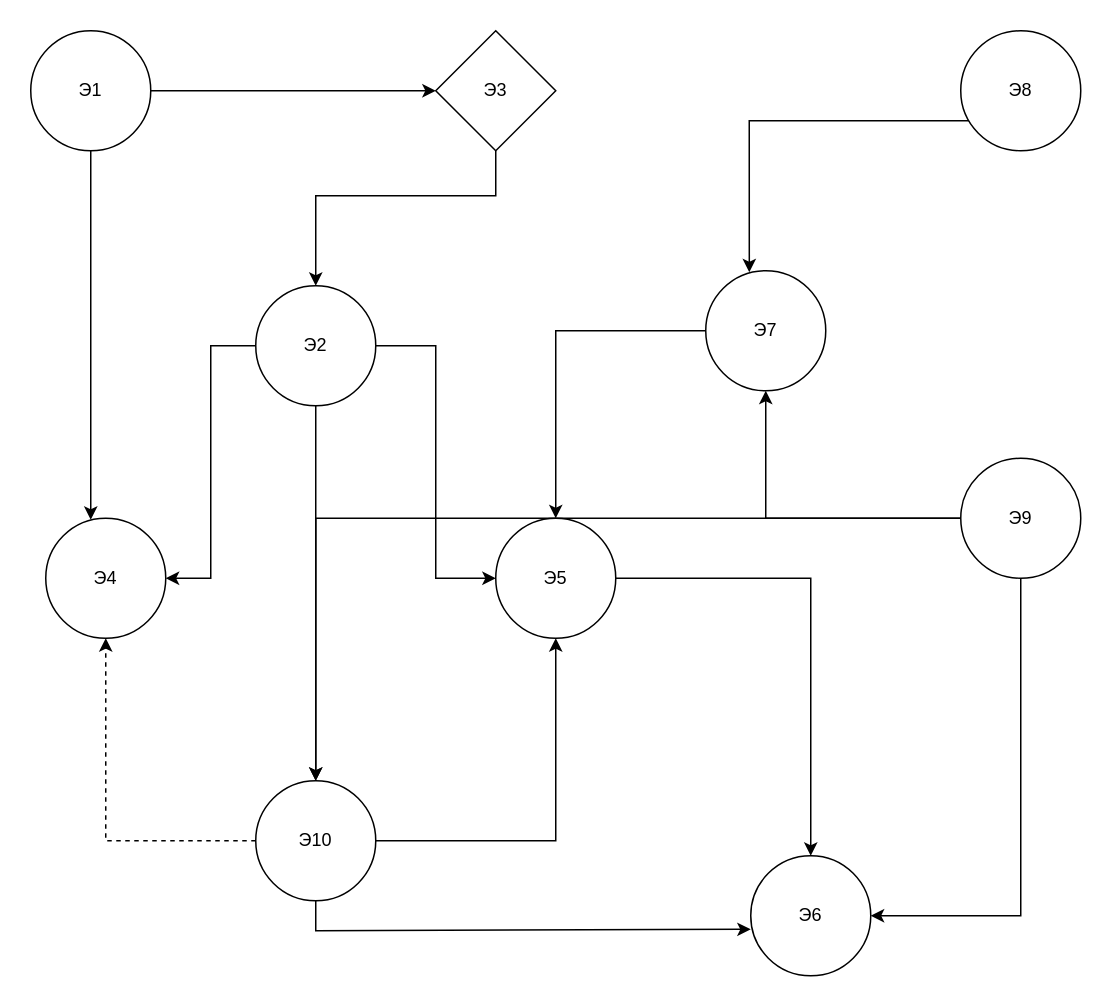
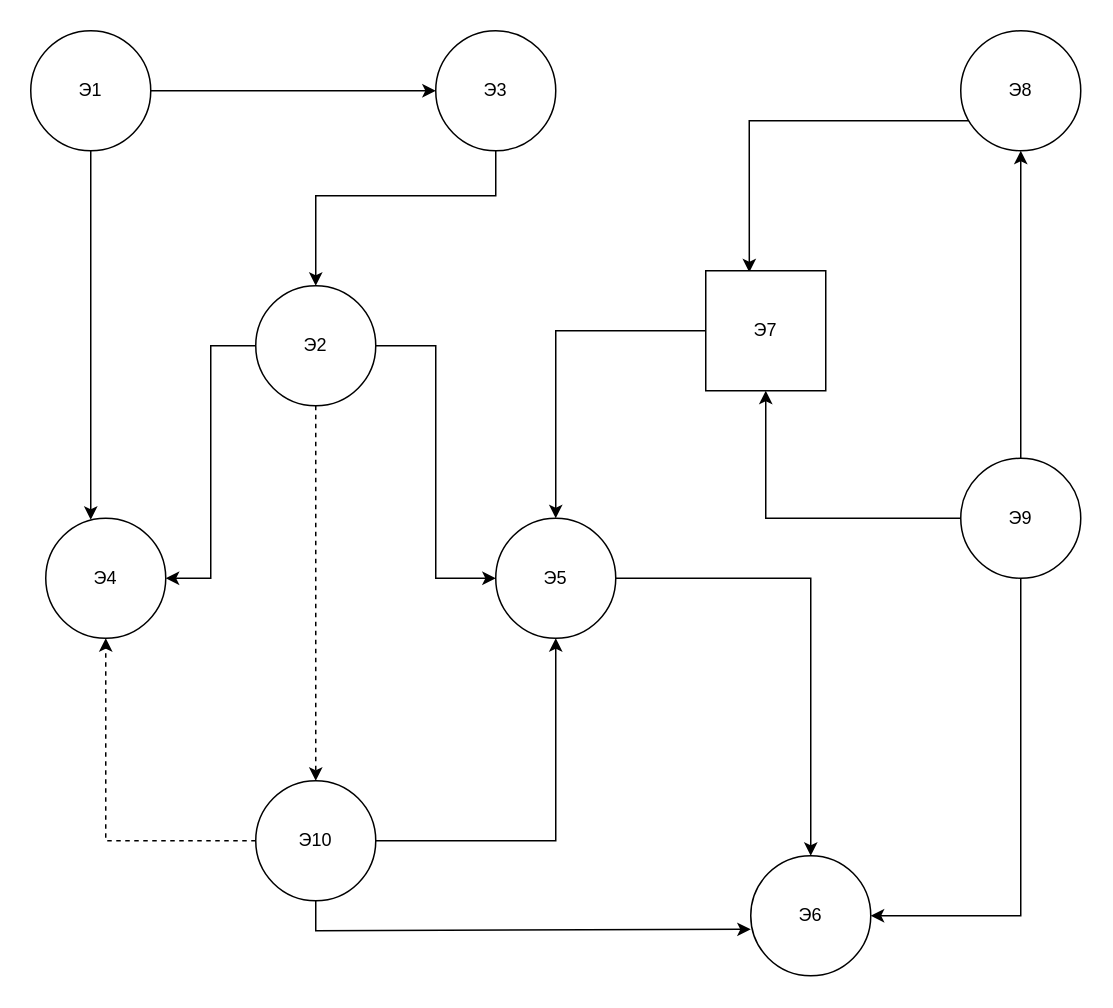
node "Э3": shape diamond -> ellipse
node "Э7": shape ellipse -> rectangle
edge "Э2" -> "Э10": style solid -> dashed
edge "Э9" -> "Э10": now "Э9" -> "Э8"
